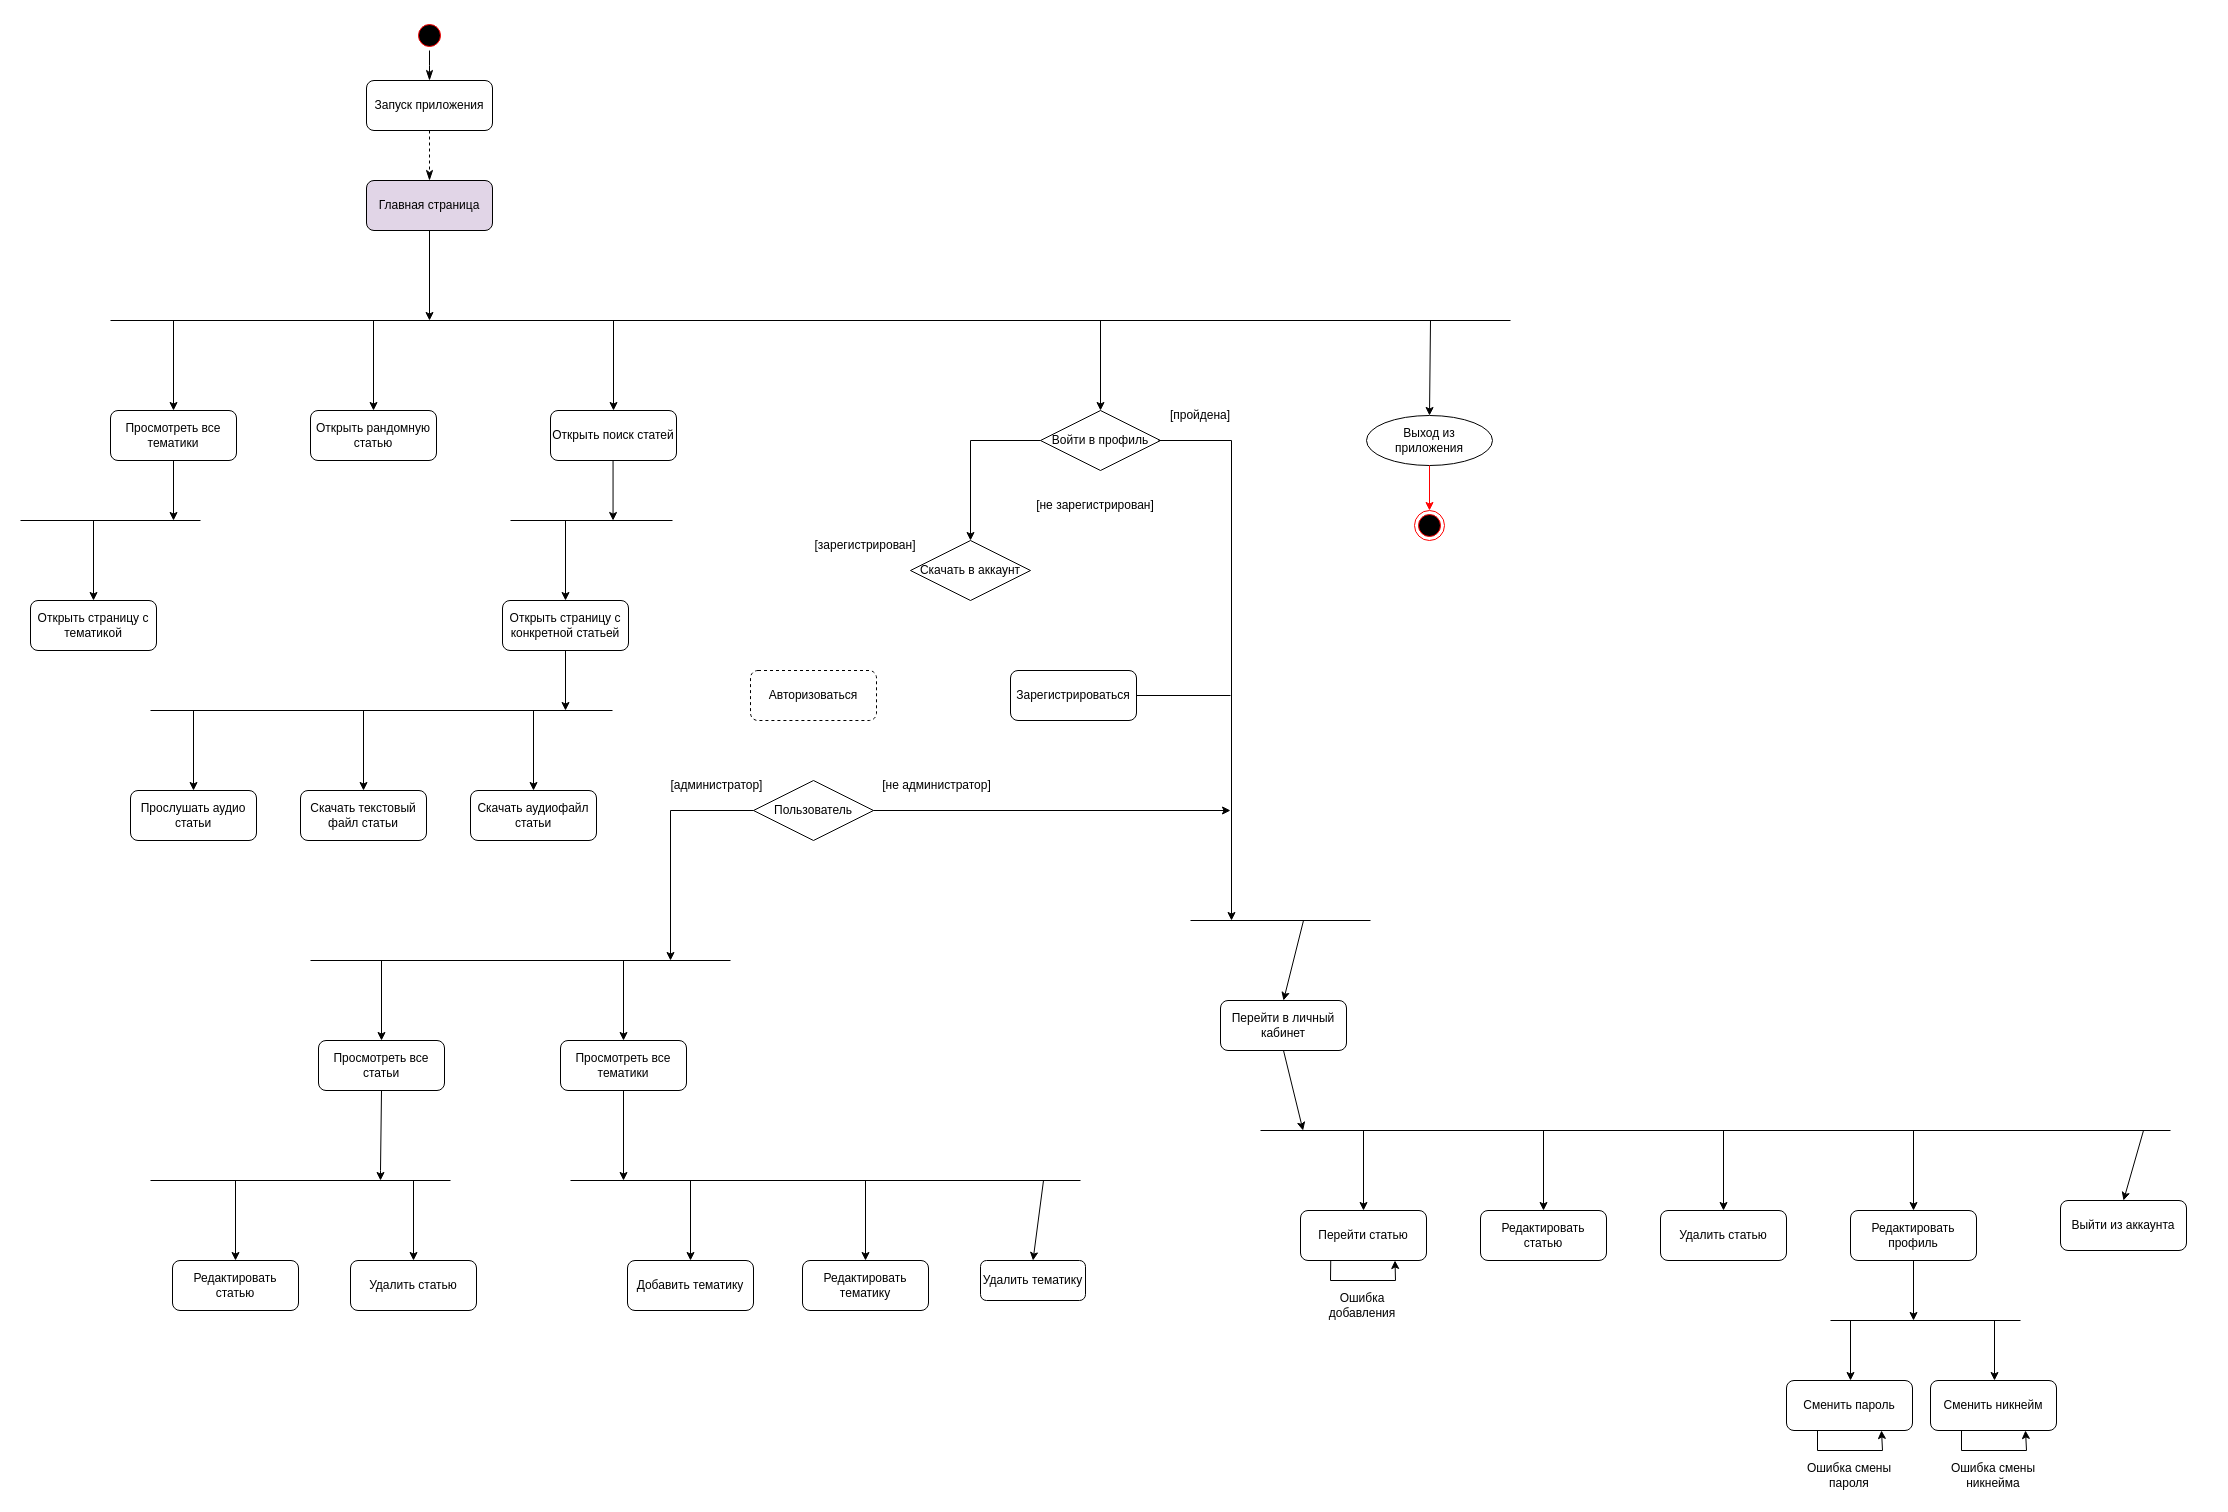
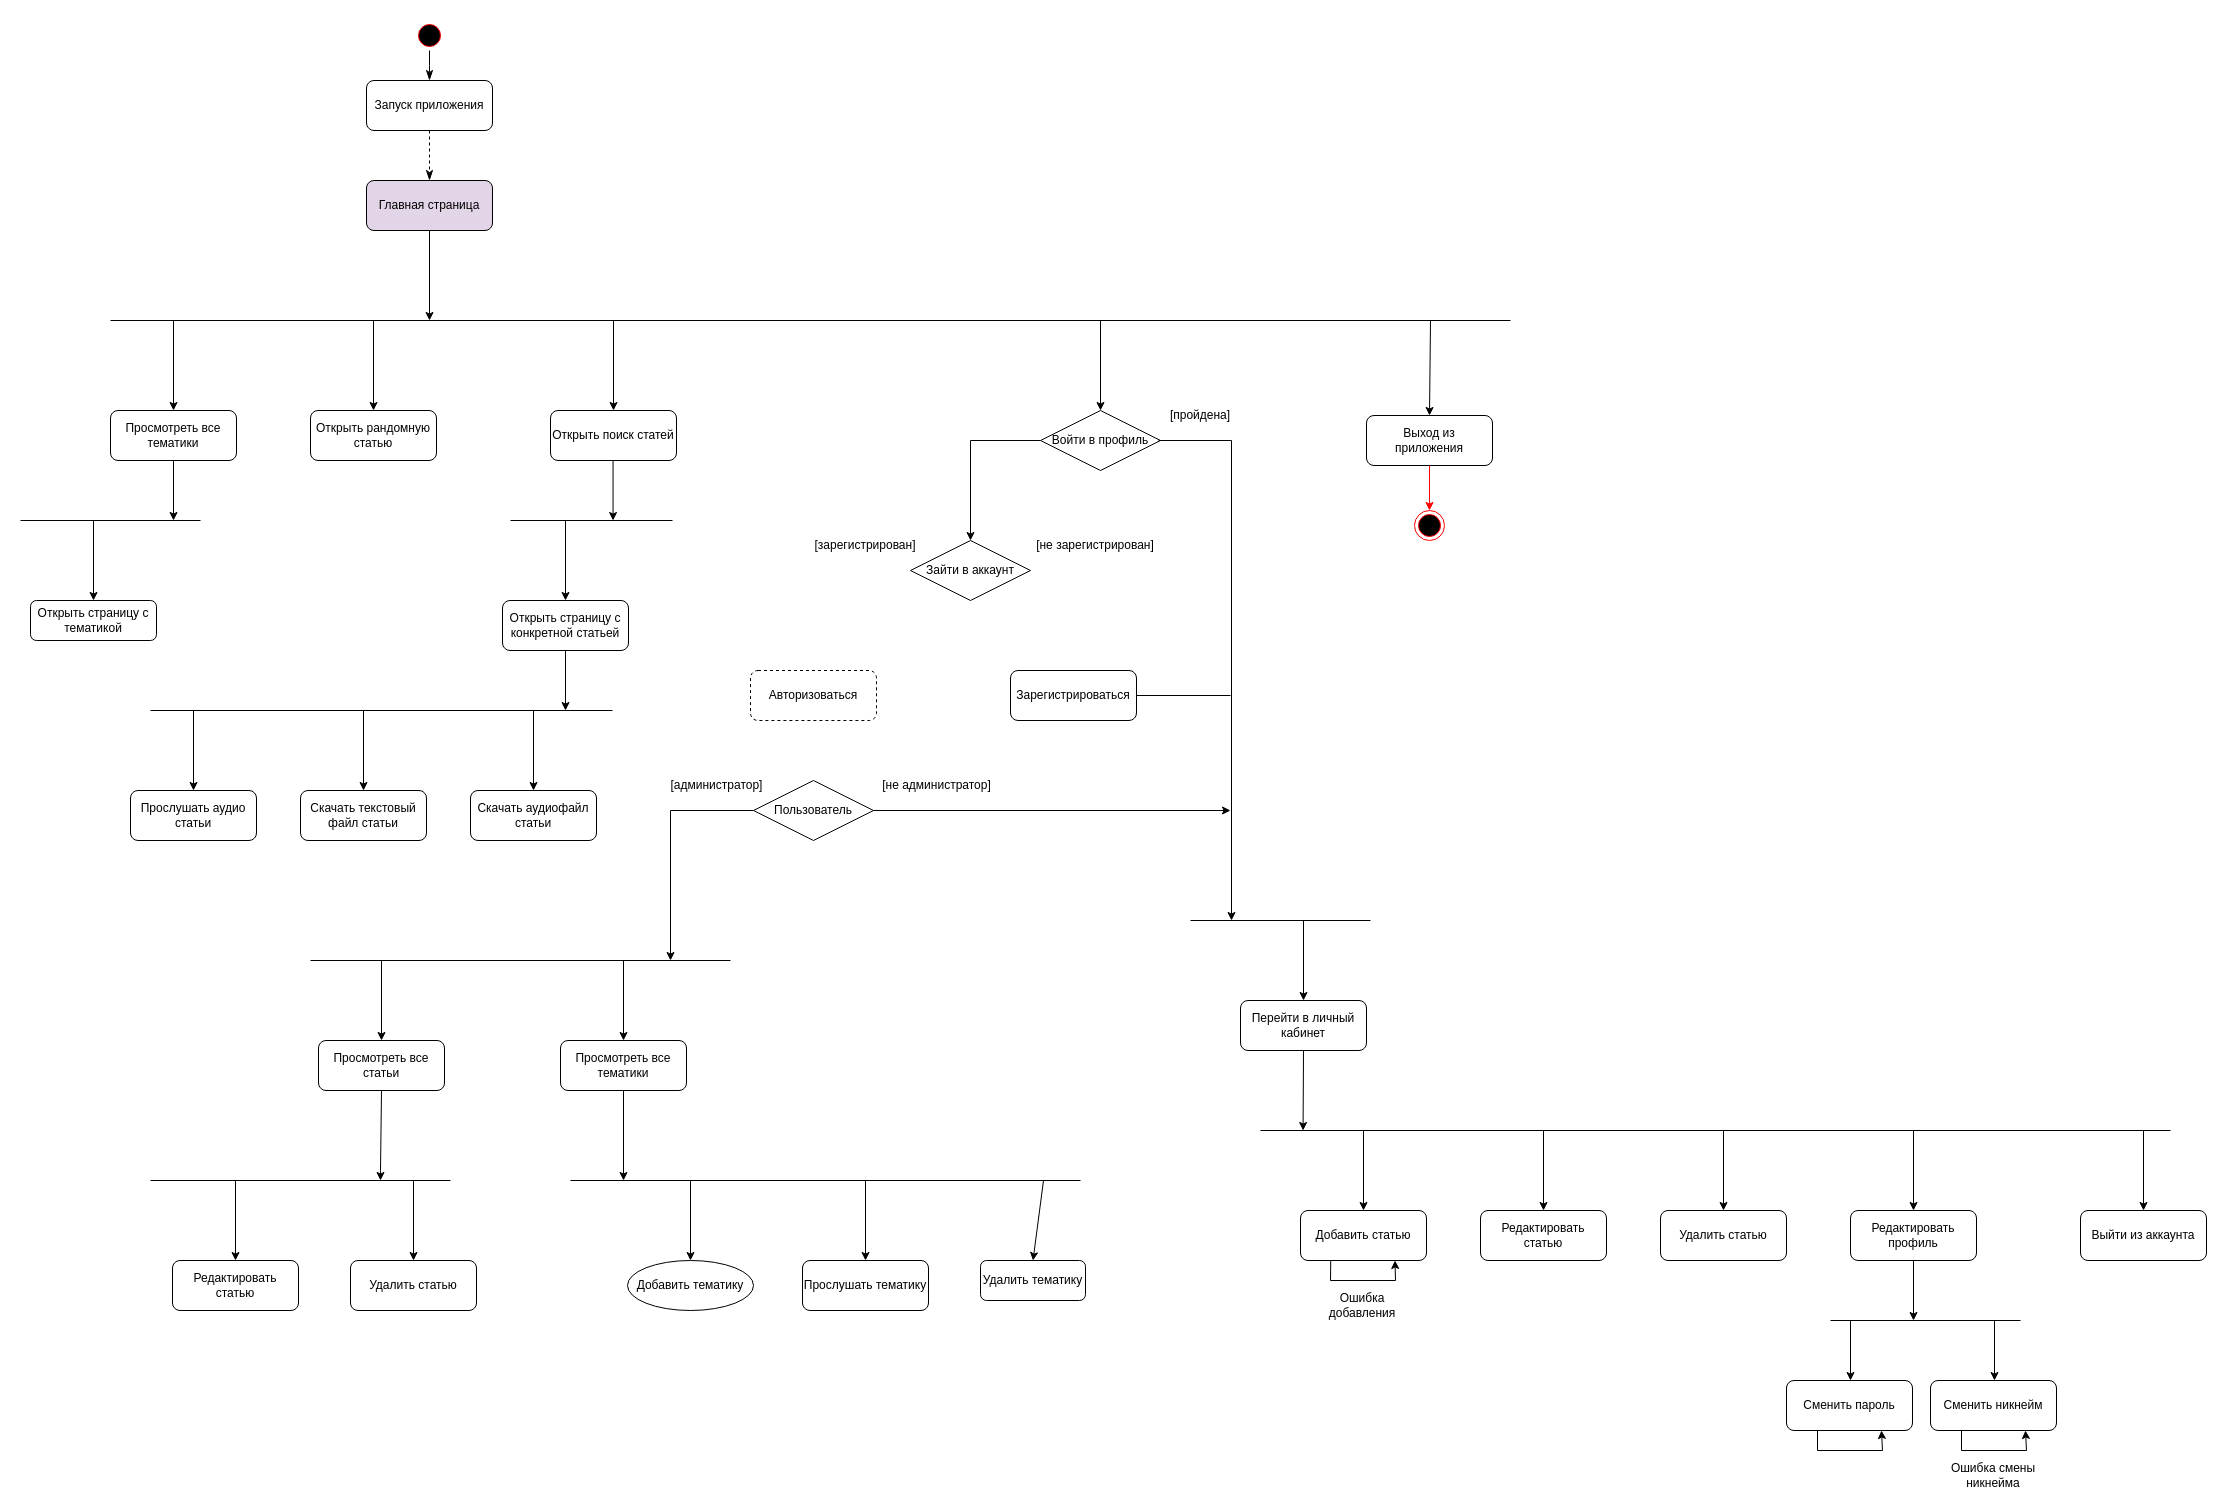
node "Выход из приложения": shape ellipse -> rounded rectangle
node "[не зарегистрирован]": moved (1096, 506) -> (1096, 546)
node "Скачать в аккаунт": label "Скачать в аккаунт" -> "Зайти в аккаунт"
node "Открыть страницу с тематикой": size 126x50 -> 126x40
node "Перейти в личный кабинет": moved (1284, 1026) -> (1304, 1026)
node "Выйти из аккаунта": moved (2124, 1226) -> (2144, 1236)
node "Перейти статью": label "Перейти статью" -> "Добавить статью"
node "Добавить тематику": shape rounded rectangle -> ellipse
node "Редактировать тематику": label "Редактировать тематику" -> "Прослушать тематику"
node "Ошибка смены пароля": removed
